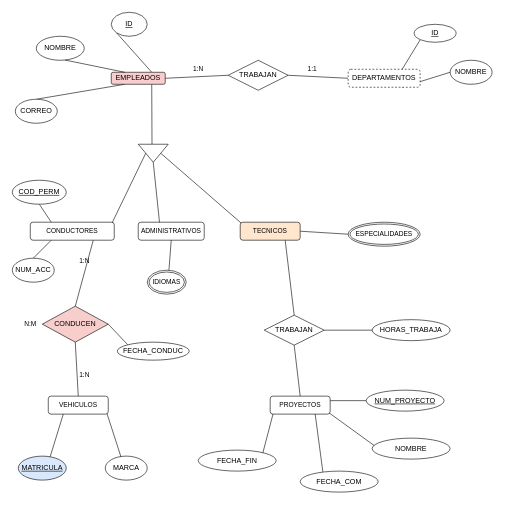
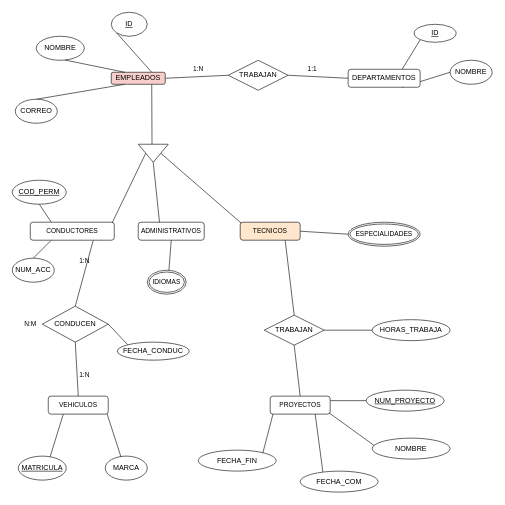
node "DEPARTAMENTOS": style dashed -> solid
node "CONDUCEN": fillcolor #f8cecc -> #ffffff
node "MATRICULA": fillcolor #dae8fc -> #ffffff
